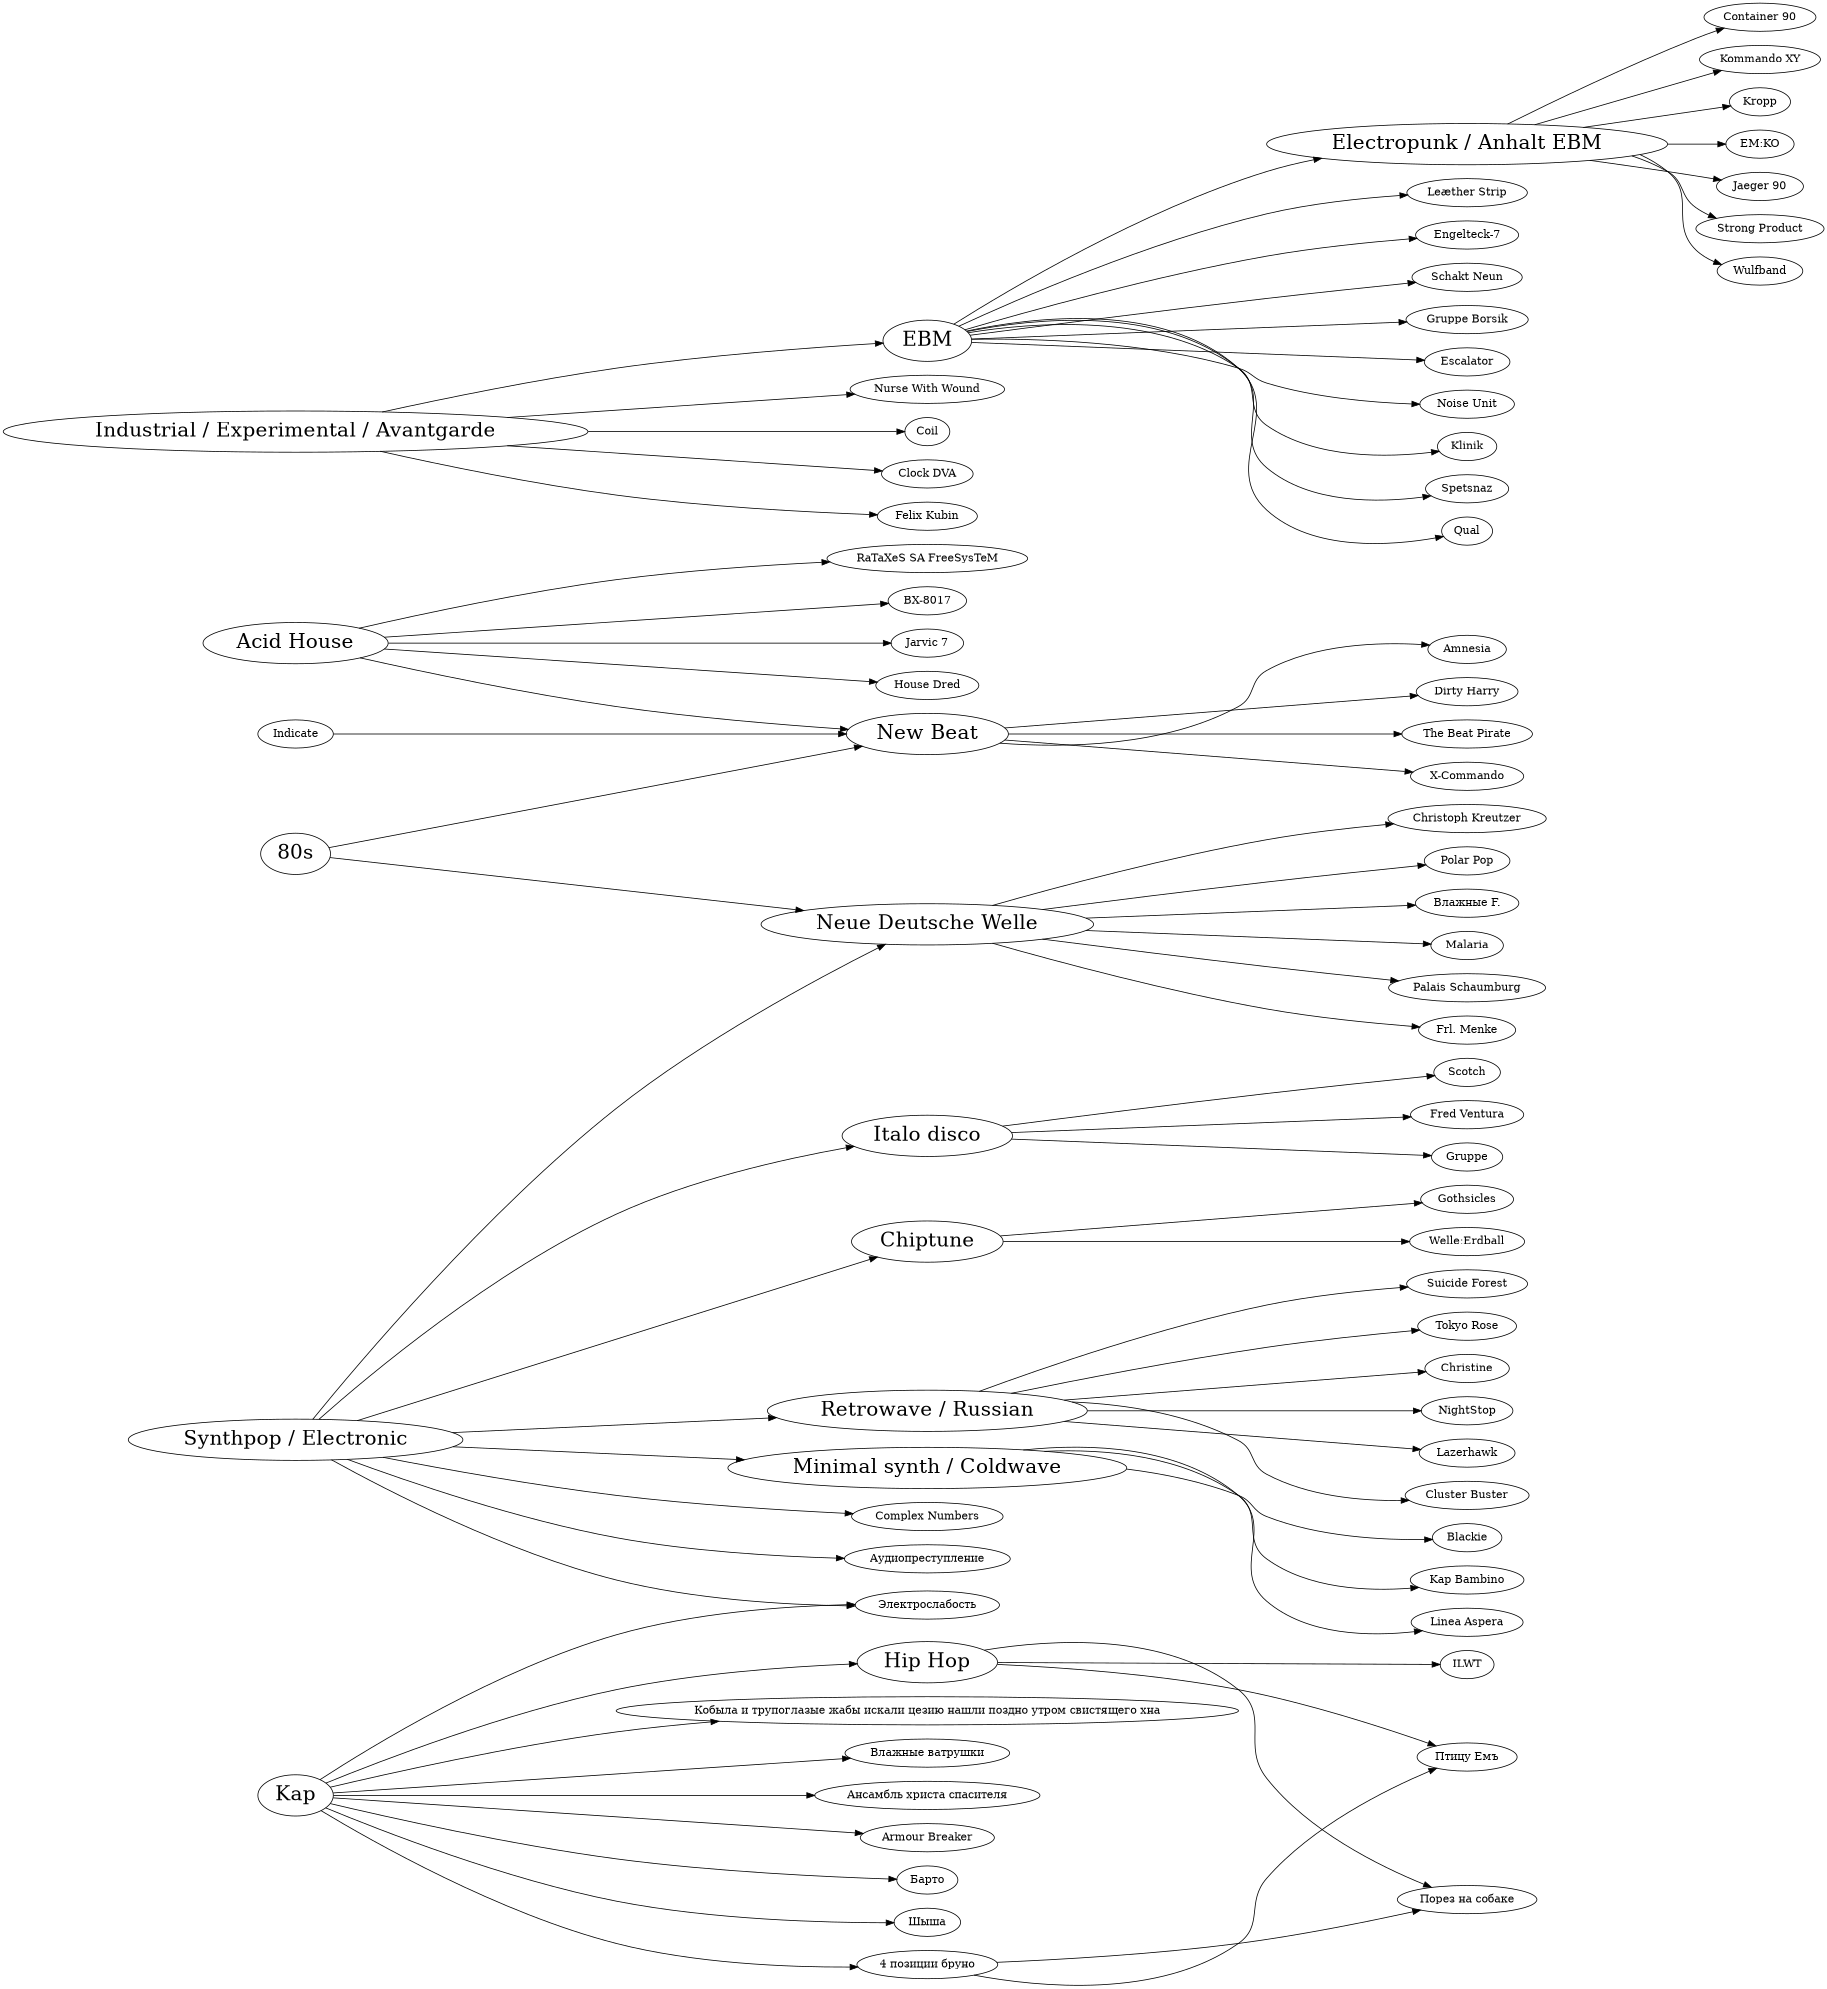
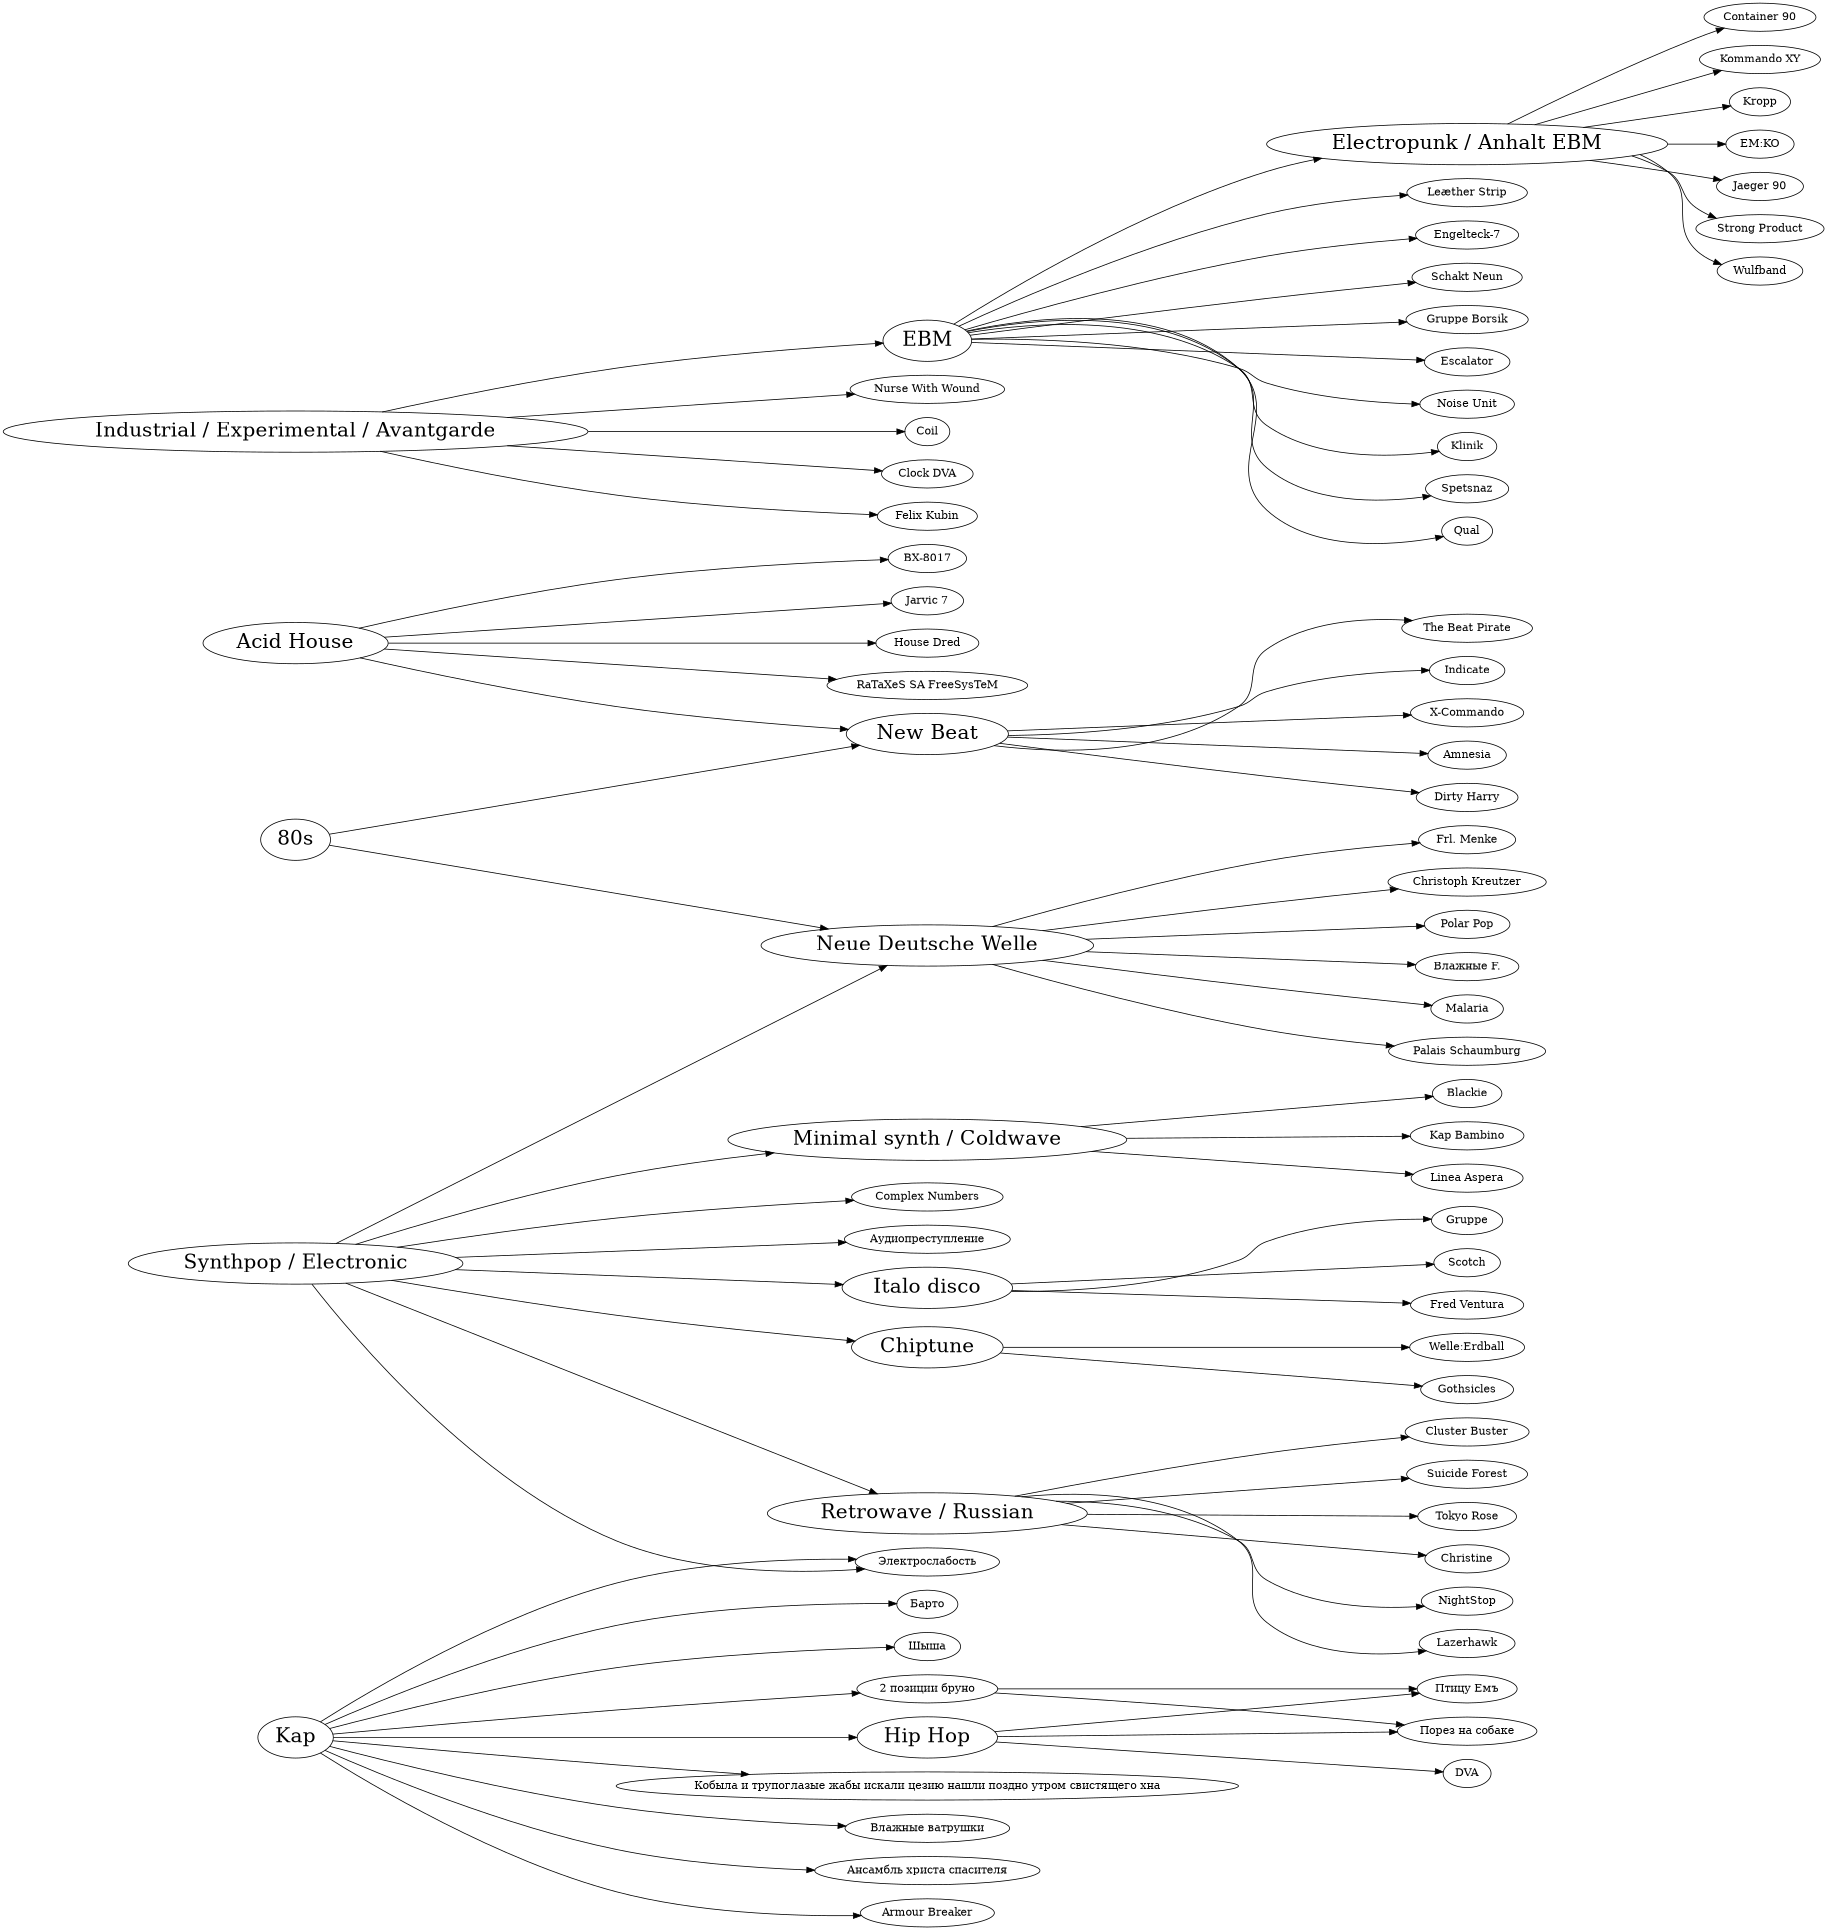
edge "Indicate" -> "New Beat": reversed
node "ILWT": label "ILWT" -> "DVA"
node "4 позиции бруно": label "4 позиции бруно" -> "2 позиции бруно"
